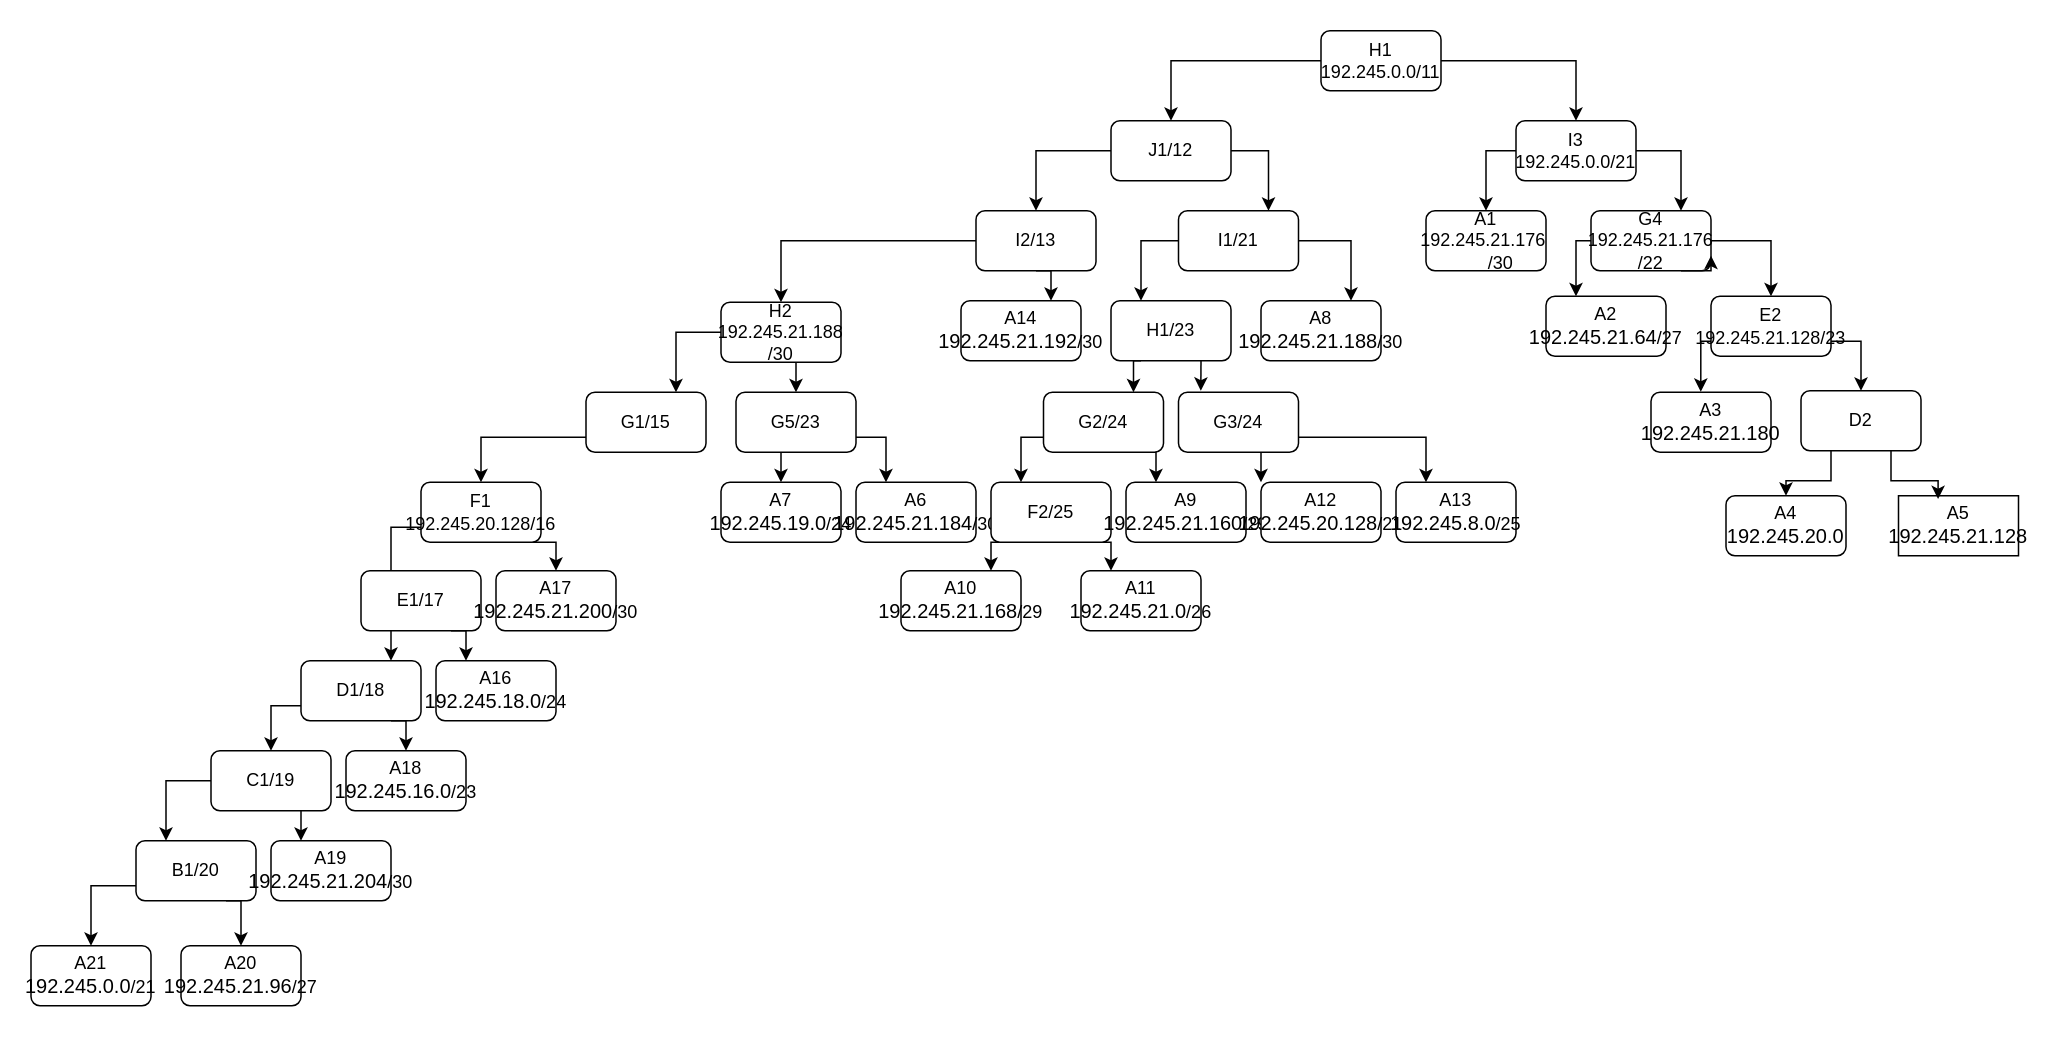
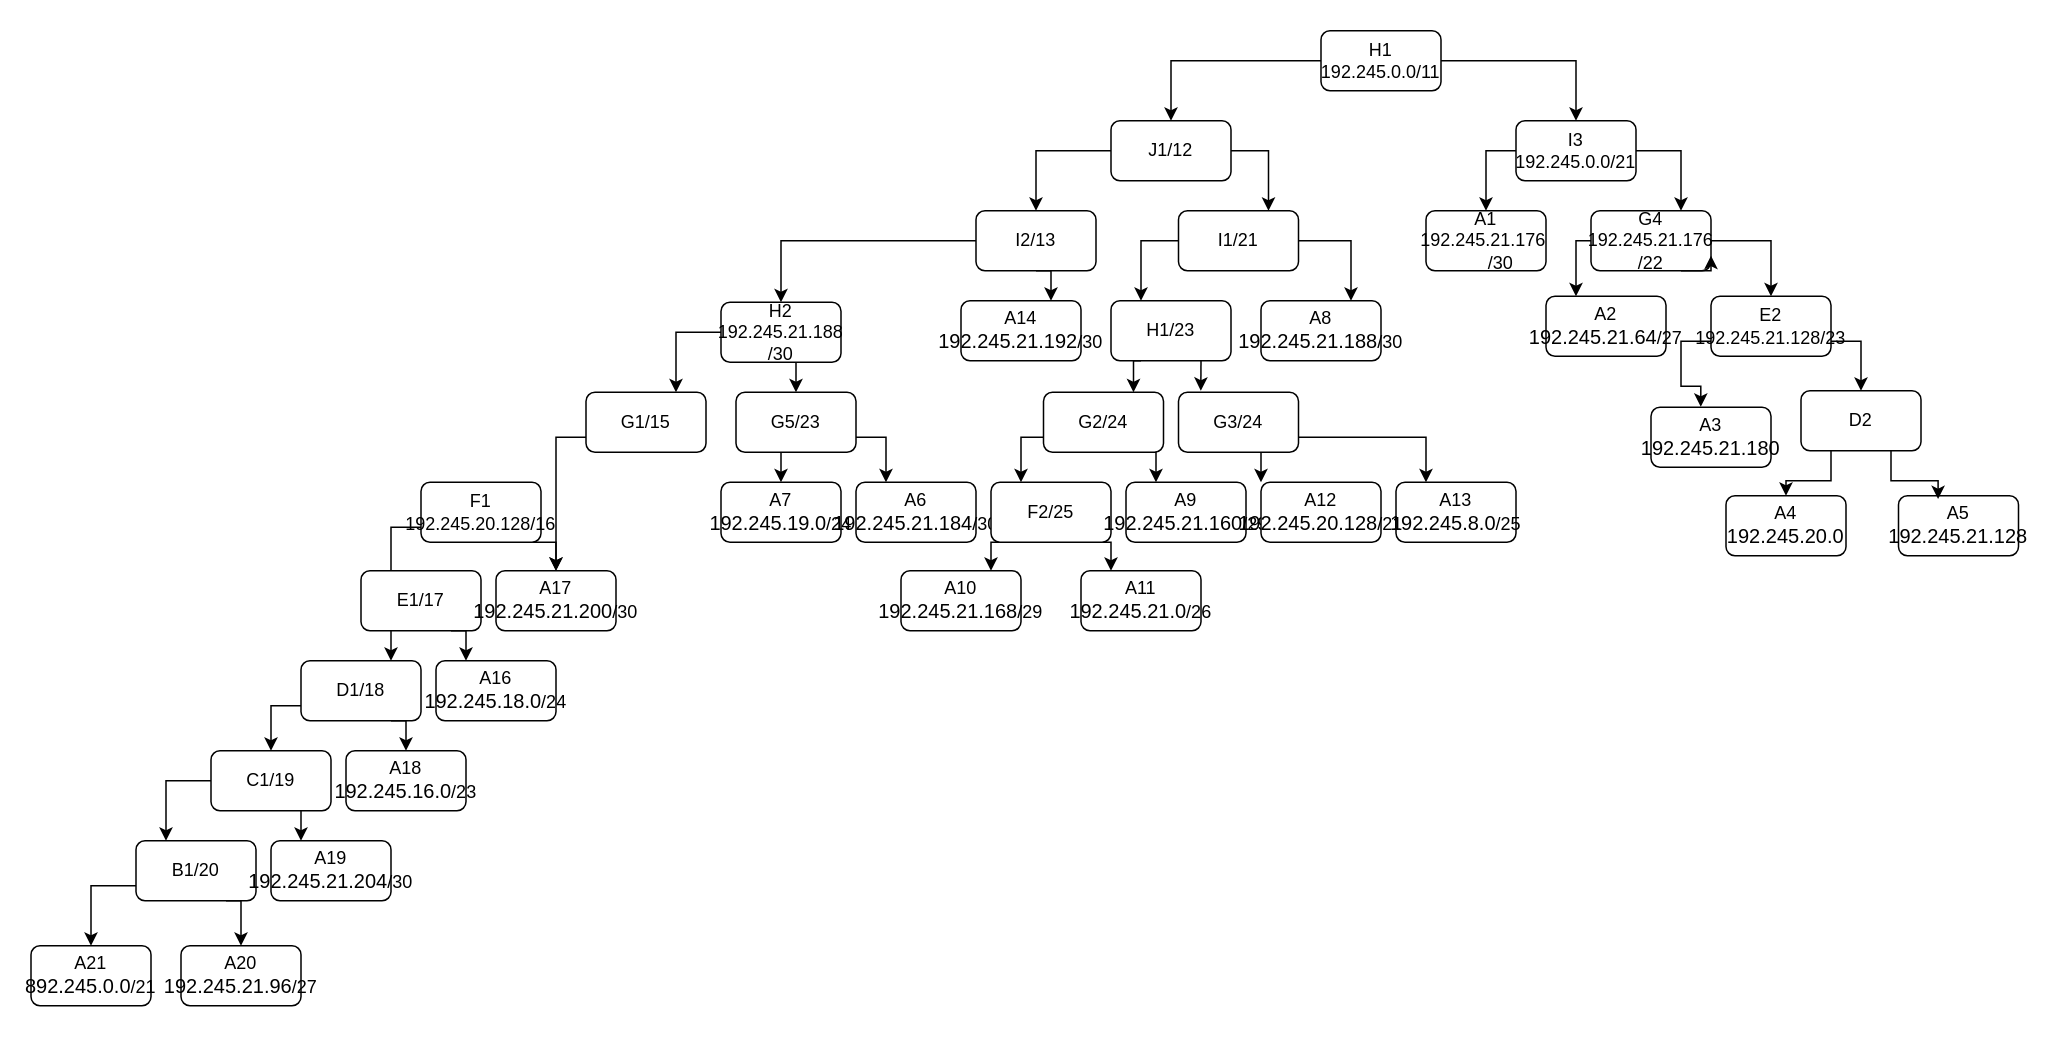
node "A3 192.245.21.180": moved (1711, 422) -> (1711, 437)
edge "G1/15" -> "F1 192.245.20.128/16": now "G1/15" -> "A17 192.245.21.200/30"
node "A5 192.245.21.128": shape rectangle -> rounded rectangle
node "A21 192.245.0.0/21": label "A21 192.245.0.0/21" -> "A21 892.245.0.0/21"
